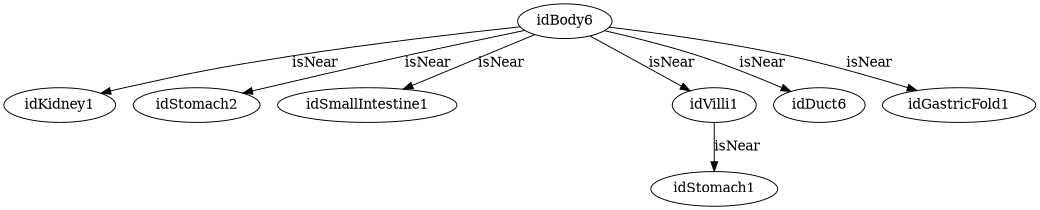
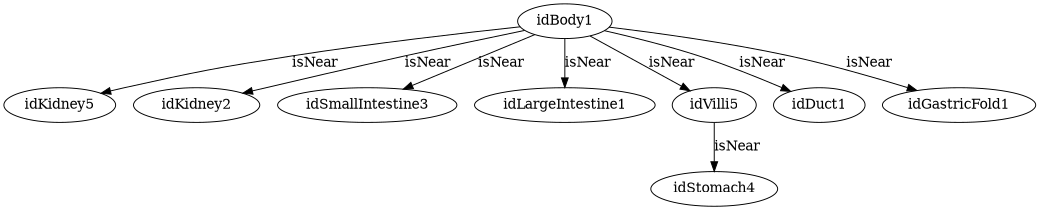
node "idBody6": label "idBody6" -> "idBody1"
node "idKidney1": label "idKidney1" -> "idKidney5"
node "idStomach2": label "idStomach2" -> "idKidney2"
node "idSmallIntestine1": label "idSmallIntestine1" -> "idSmallIntestine3"
node "idLargeIntestine1": added
node "idVilli1": label "idVilli1" -> "idVilli5"
node "idDuct6": label "idDuct6" -> "idDuct1"
node "idStomach1": label "idStomach1" -> "idStomach4"
